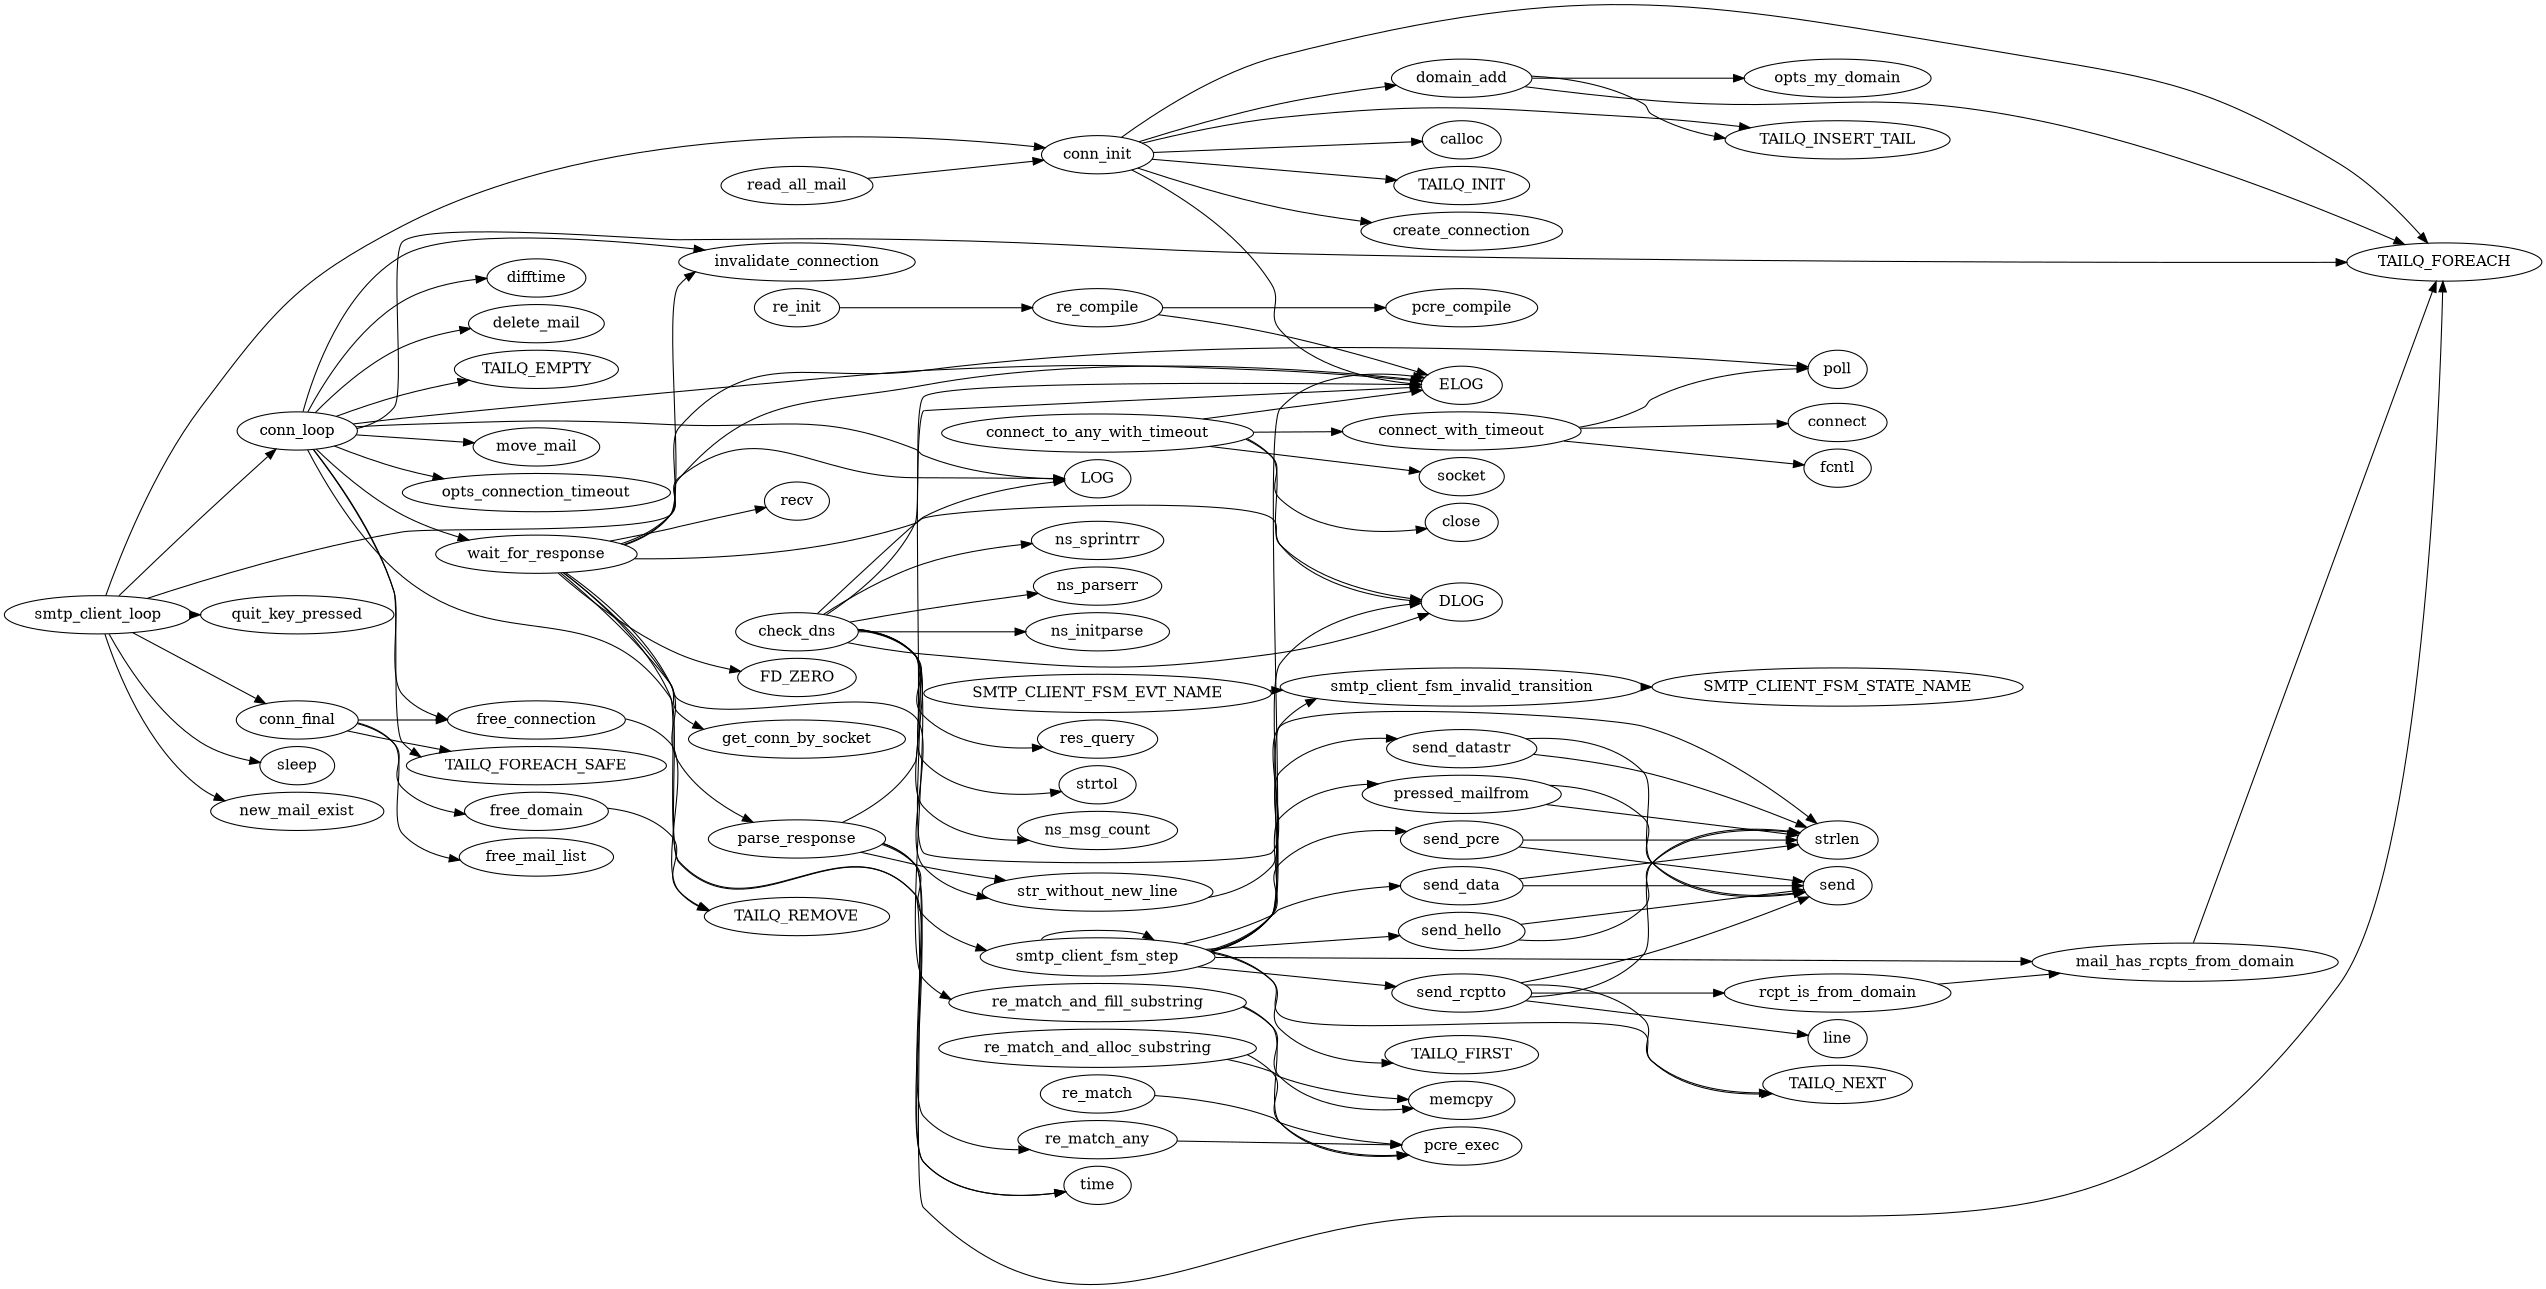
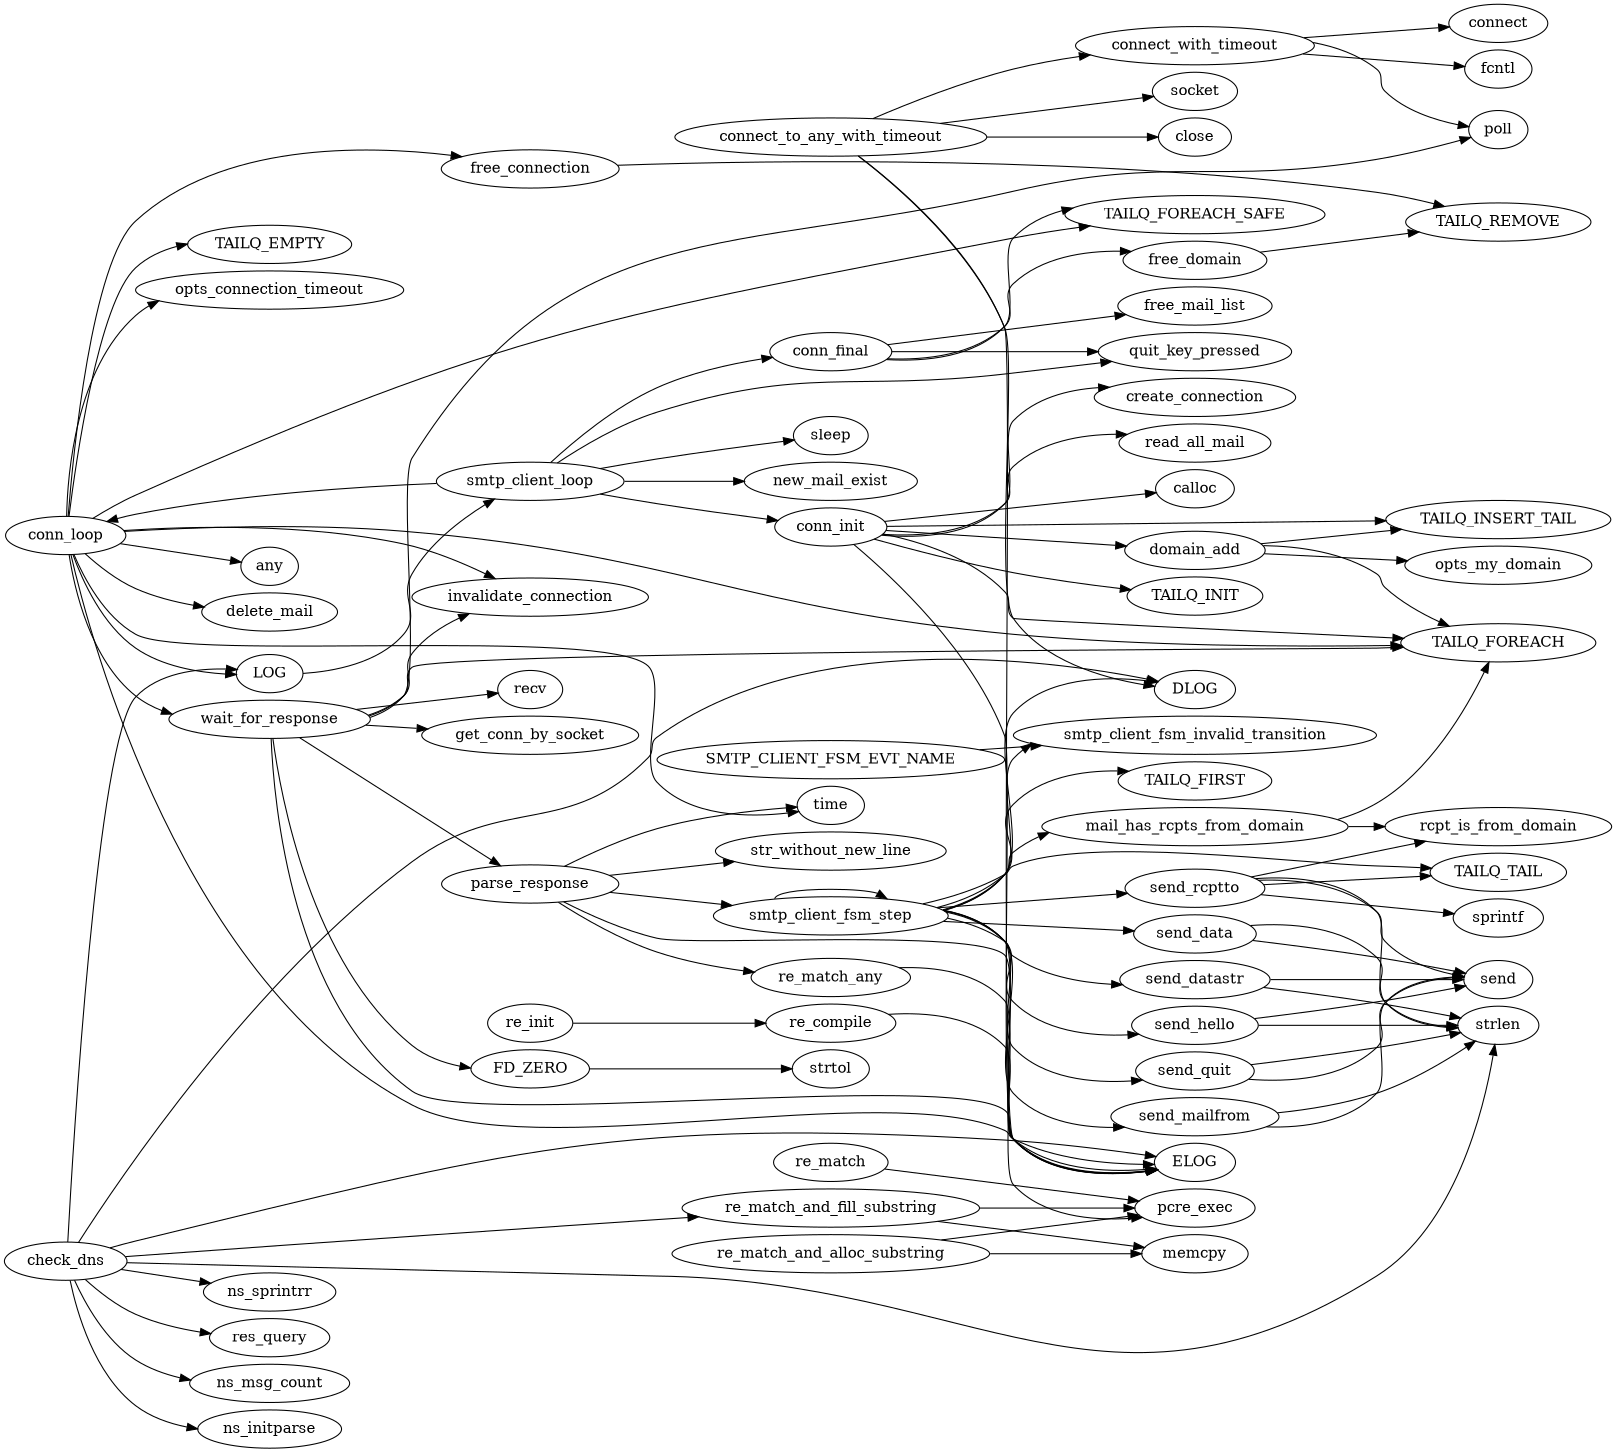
edge "read_all_mail" -> "conn_init": reversed
node "difftime": label "difftime" -> "any"
node "pcre_compile": removed
node "move_mail": removed
edge "wait_for_response" -> "DLOG": removed
edge "smtp_client_loop" -> "LOG": reversed
node "ns_parserr": removed
node "SMTP_CLIENT_FSM_STATE_NAME": removed
edge "wait_for_response" -> "str_without_new_line": removed
edge "conn_final" -> "free_connection": now "conn_final" -> "quit_key_pressed"
edge "str_without_new_line" -> "send_datastr": now "smtp_client_fsm_step" -> "send_datastr"
edge "check_dns" -> "strtol": now "FD_ZERO" -> "strtol"
node "pressed_mailfrom": label "pressed_mailfrom" -> "send_mailfrom"
node "send_pcre": label "send_pcre" -> "send_quit"
edge "rcpt_is_from_domain" -> "mail_has_rcpts_from_domain": reversed
node "line": label "line" -> "sprintf"
node "TAILQ_NEXT": label "TAILQ_NEXT" -> "TAILQ_TAIL"
